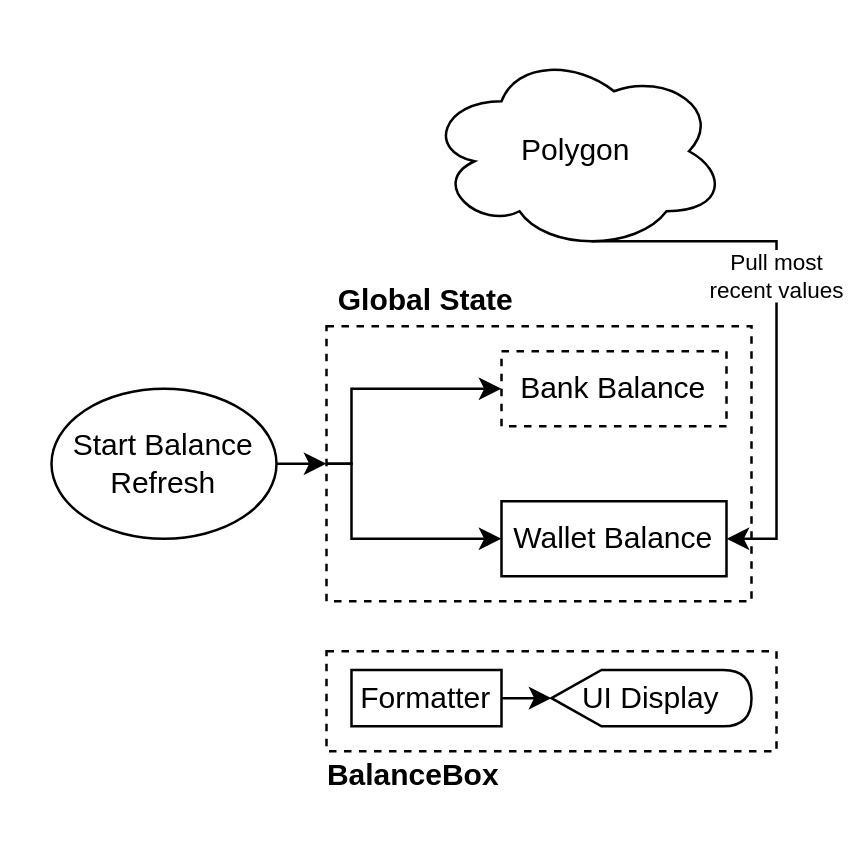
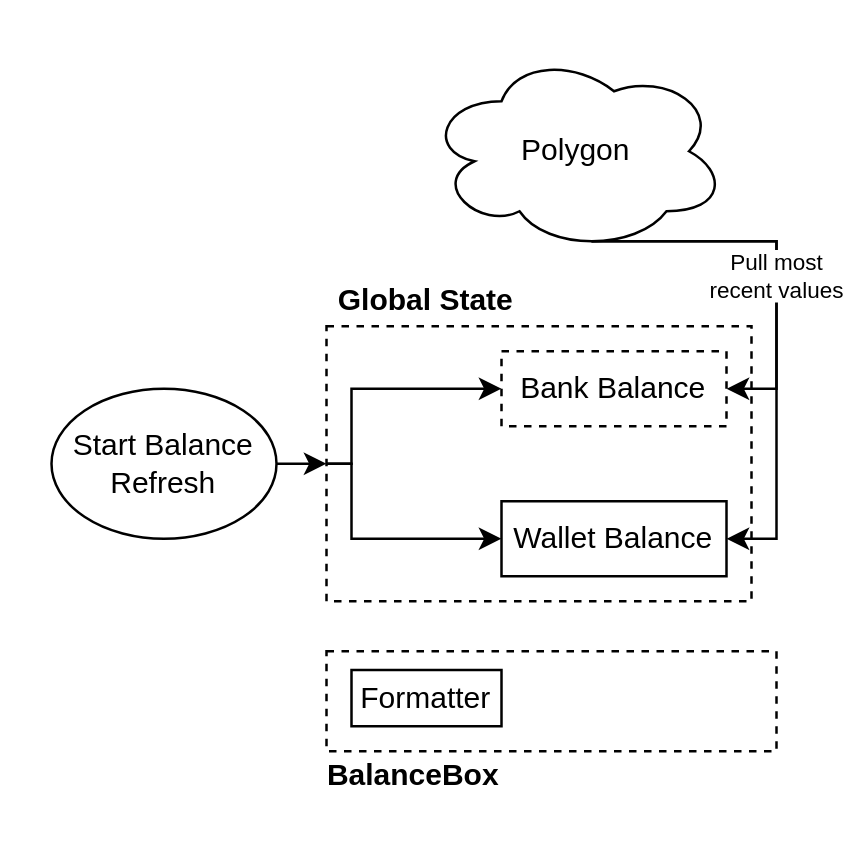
edge "Polygon" -> "Bank Balance": added
edge "Formatter" -> "UI Display": removed
node "UI Display": removed
